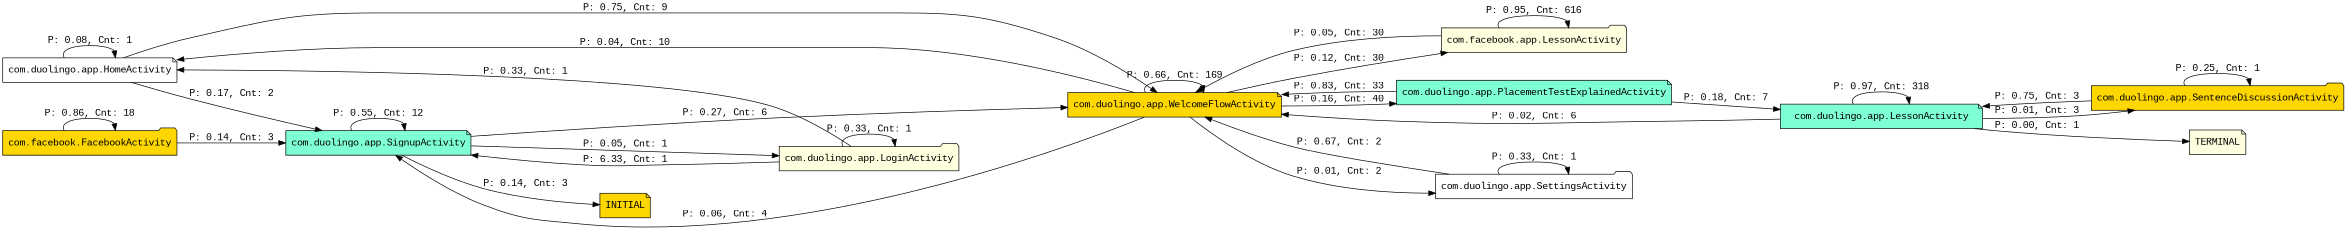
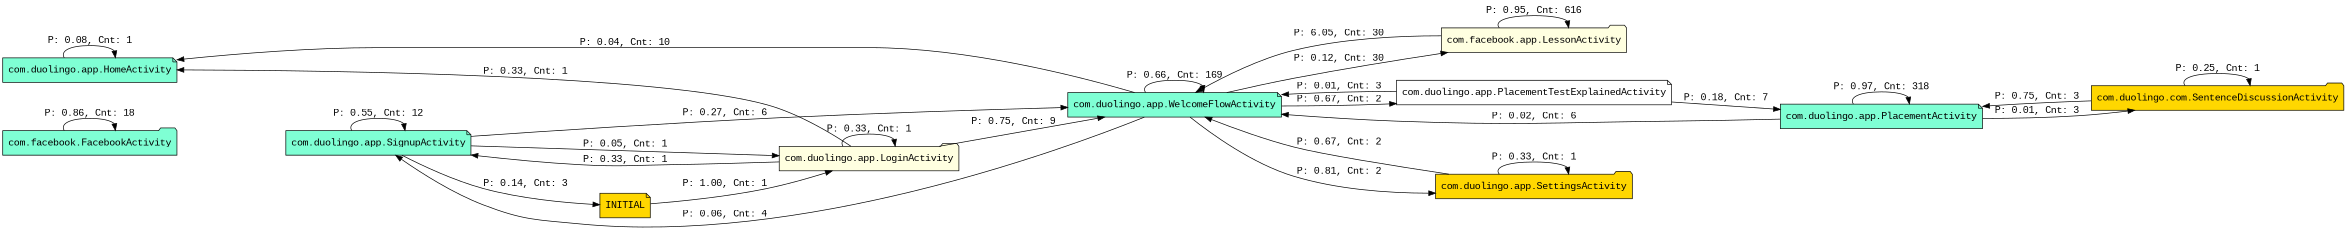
edge "com.duolingo.app.HomeActivity" -> "com.duolingo.app.WelcomeFlowActivity": now "com.duolingo.app.LoginActivity" -> "com.duolingo.app.WelcomeFlowActivity"
edge "com.facebook.app.LessonActivity" -> "com.duolingo.app.WelcomeFlowActivity": label "P: 0.05, Cnt: 30" -> "P: 6.05, Cnt: 30"
node "com.duolingo.app.HomeActivity": fillcolor white -> aquamarine
edge "com.duolingo.app.PlacementTestExplainedActivity" -> "com.duolingo.app.WelcomeFlowActivity": label "P: 0.83, Cnt: 33" -> "P: 0.01, Cnt: 3"
node "com.duolingo.app.PlacementTestExplainedActivity": fillcolor aquamarine -> white
node "com.duolingo.app.SentenceDiscussionActivity": label "com.duolingo.app.SentenceDiscussionActivity" -> "com.duolingo.com.SentenceDiscussionActivity"
edge "com.duolingo.app.WelcomeFlowActivity" -> "com.duolingo.app.PlacementTestExplainedActivity": label "P: 0.16, Cnt: 40" -> "P: 0.67, Cnt: 2"
node "com.duolingo.app.WelcomeFlowActivity": fillcolor gold -> aquamarine
edge "com.duolingo.app.HomeActivity" -> "com.duolingo.app.SignupActivity": removed, label "P: 0.17, Cnt: 2"
node "com.duolingo.app.LessonActivity": label "com.duolingo.app.LessonActivity" -> "com.duolingo.app.PlacementActivity"
node "TERMINAL": removed
node "com.facebook.FacebookActivity": fillcolor gold -> aquamarine
edge "com.facebook.FacebookActivity" -> "com.duolingo.app.SignupActivity": removed, label "P: 0.14, Cnt: 3"
edge "com.duolingo.app.LoginActivity" -> "com.duolingo.app.SignupActivity": label "P: 6.33, Cnt: 1" -> "P: 0.33, Cnt: 1"
edge "com.duolingo.app.WelcomeFlowActivity" -> "com.duolingo.app.SettingsActivity": label "P: 0.01, Cnt: 2" -> "P: 0.81, Cnt: 2"
node "com.duolingo.app.SettingsActivity": fillcolor white -> gold
edge "INITIAL" -> "com.duolingo.app.LoginActivity": added, label "P: 1.00, Cnt: 1"
